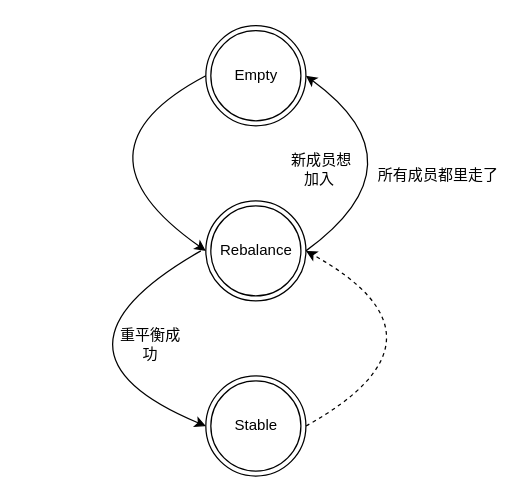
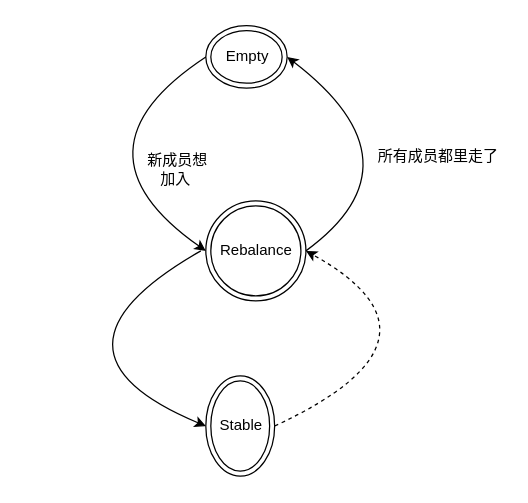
node "Empty": size 100x100 -> 81x63
node "新成员想加入": moved (319, 169) -> (176, 169)
node "所有成员都里走了": moved (438, 176) -> (438, 157)
node "重平衡成功": removed
node "Stable": size 100x100 -> 69x100
